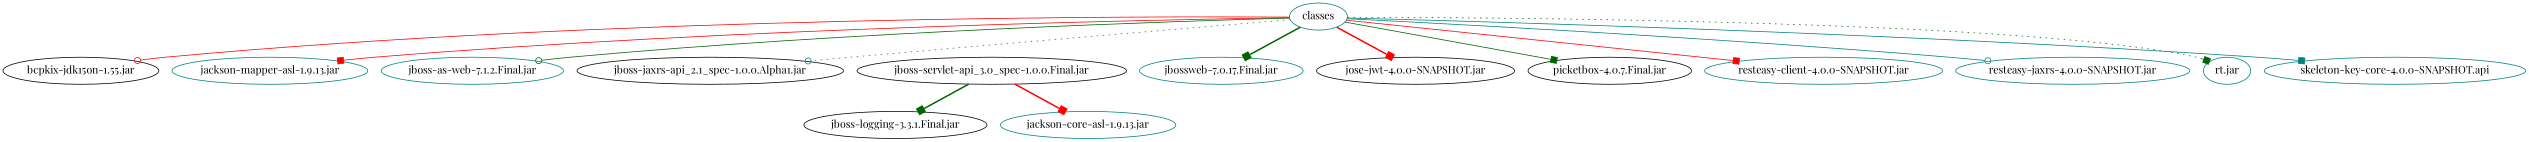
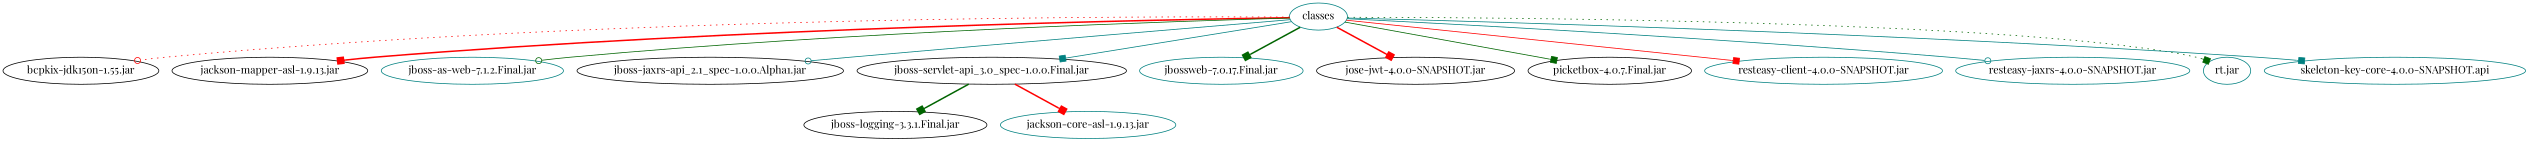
edge "classes" -> "bcpkix-jdk15on-1.55.jar": style solid -> dotted
edge "classes" -> "jackson-mapper-asl-1.9.13.jar": style solid -> bold
edge "classes" -> "jboss-jaxrs-api_2.1_spec-1.0.0.Alpha1.jar": style dotted -> solid
edge "classes" -> "jboss-servlet-api_3.0_spec-1.0.0.Final.jar": added
node "jackson-mapper-asl-1.9.13.jar": color teal -> black
